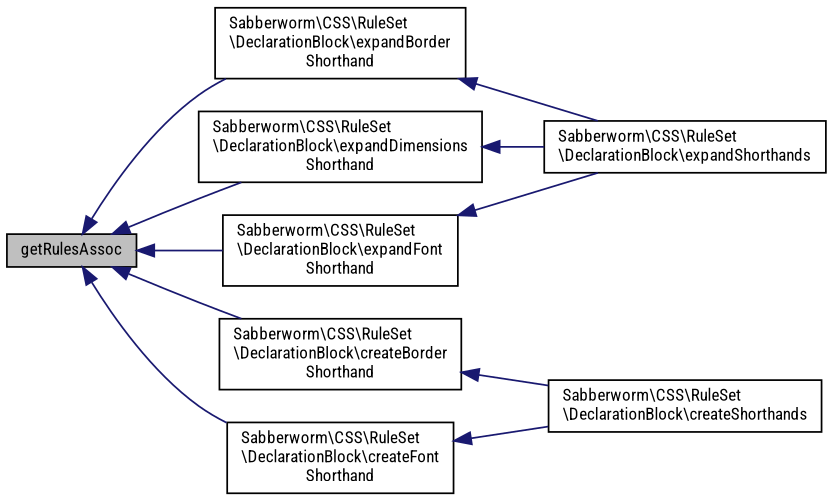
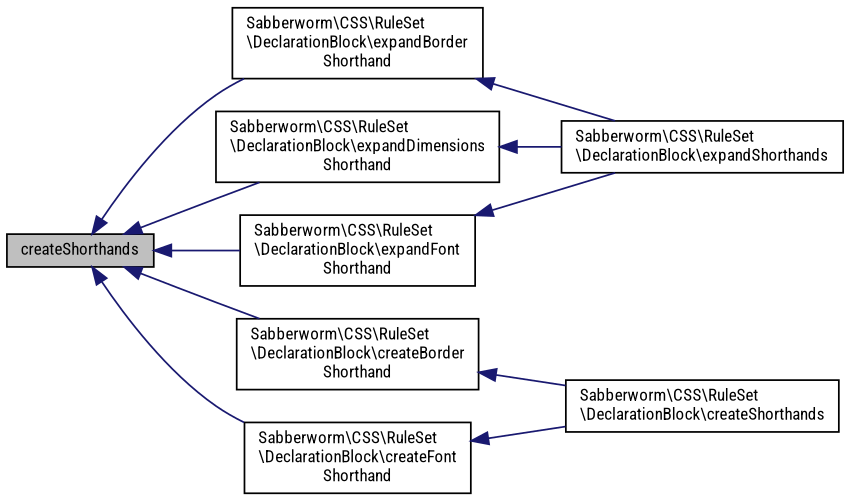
node "getRulesAssoc": label "getRulesAssoc" -> "createShorthands"
